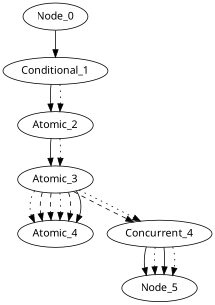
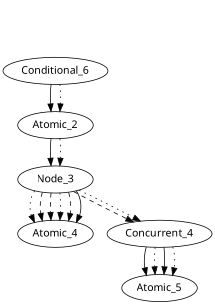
node "Node_0": removed
node "Conditional_1": label "Conditional_1" -> "Conditional_6"
node "Atomic_3": label "Atomic_3" -> "Node_3"
node "Node_5": label "Node_5" -> "Atomic_5"
